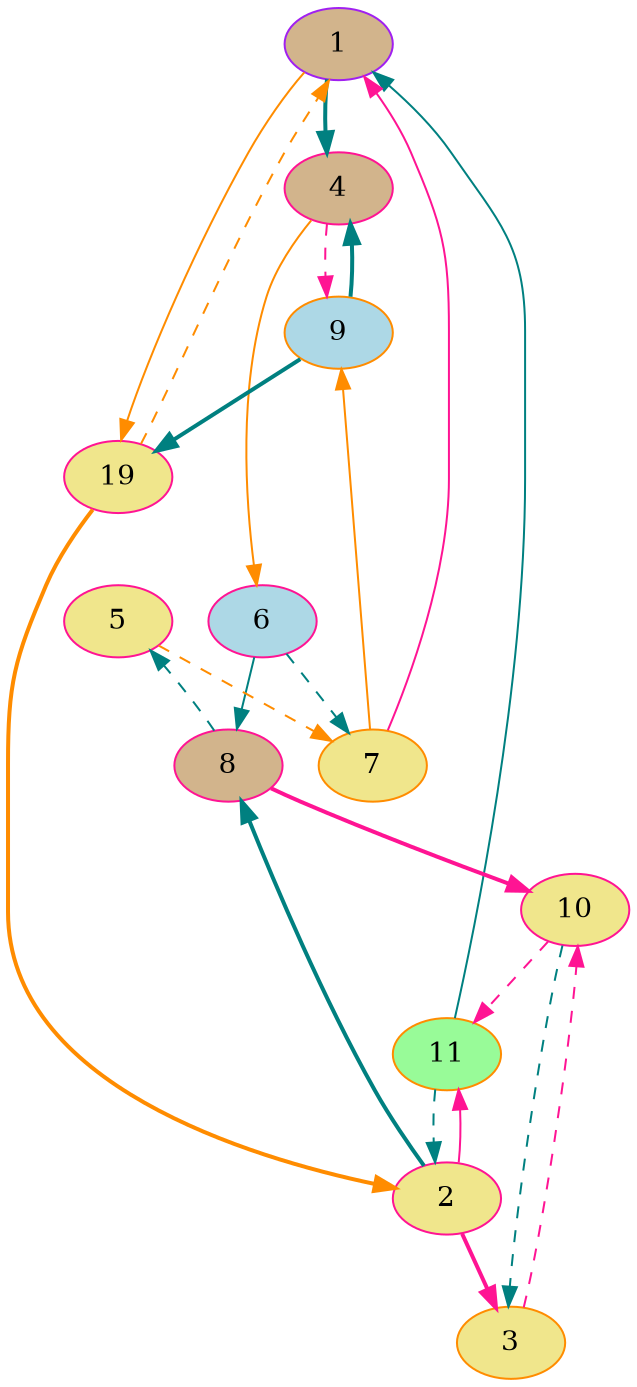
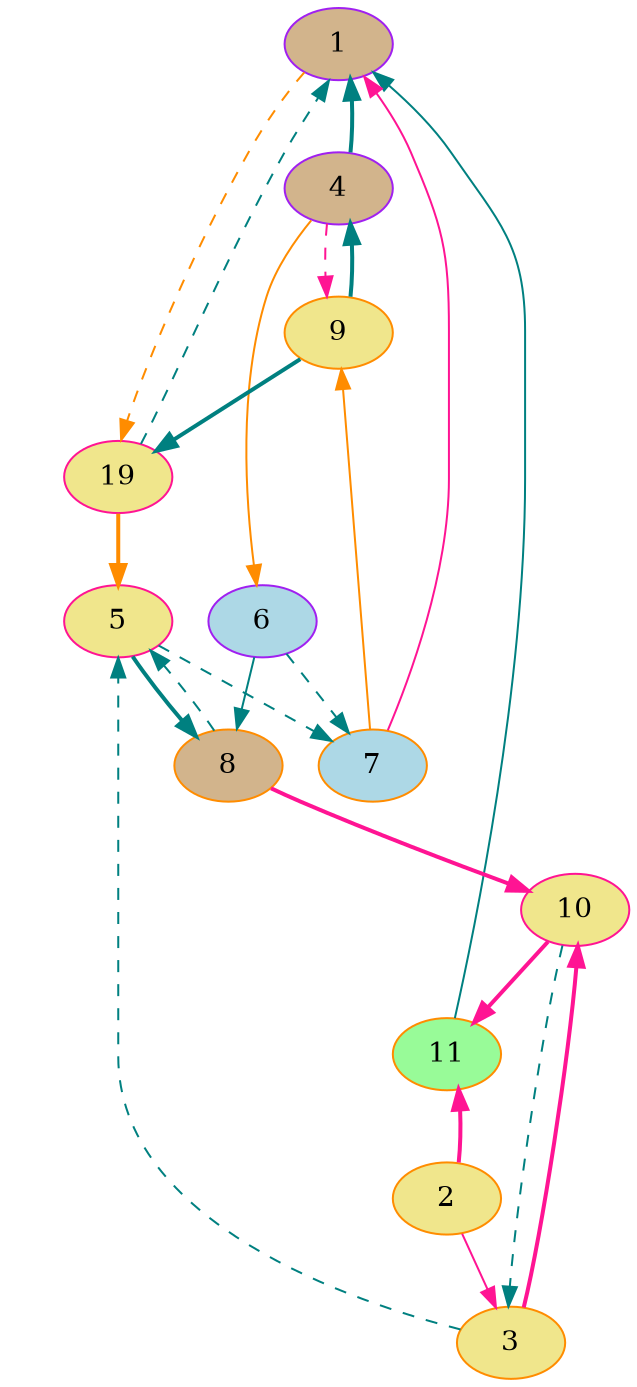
edge "1" -> "4": reversed
node "4": color deeppink -> purple
edge "1" -> "19": style solid -> dashed
edge "19" -> "1": color darkorange -> teal
node "9": fillcolor lightblue -> khaki
node "6": color deeppink -> purple
edge "5" -> "7": color darkorange -> teal
node "8": color deeppink -> darkorange
node "7": fillcolor khaki -> lightblue
edge "19" -> "2": now "19" -> "5"
edge "10" -> "11": style dashed -> bold
edge "2" -> "8": now "5" -> "8"
edge "3" -> "5": added
edge "11" -> "2": removed
edge "2" -> "11": style solid -> bold
edge "3" -> "10": style dashed -> bold
node "2": color deeppink -> darkorange
edge "2" -> "3": style bold -> solid
